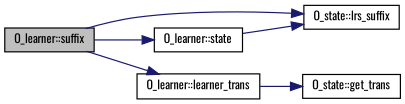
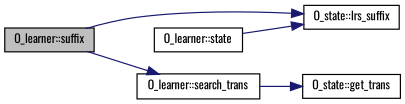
edge "O_learner::suffix" -> "O_learner::state": removed
node "O_learner::learner_trans": label "O_learner::learner_trans" -> "O_learner::search_trans"
